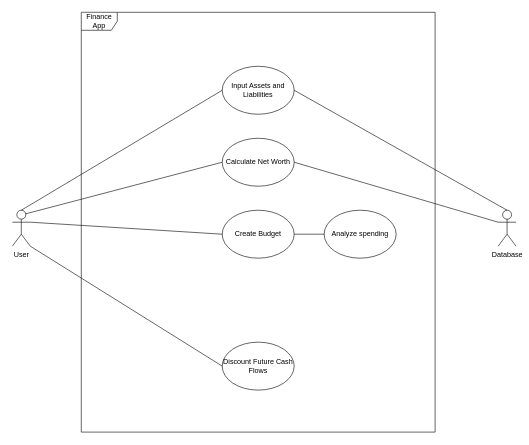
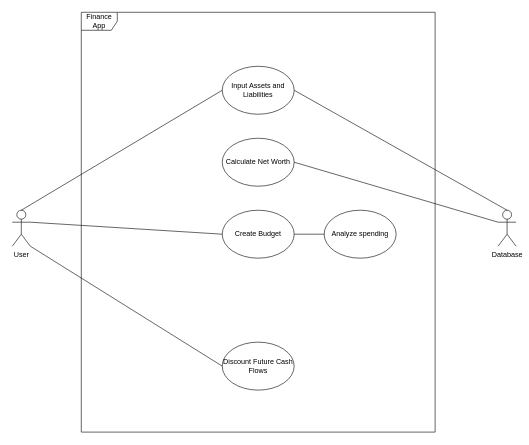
edge "Calculate Net Worth" -- "User": removed
